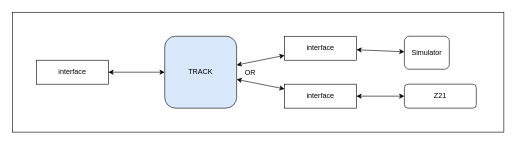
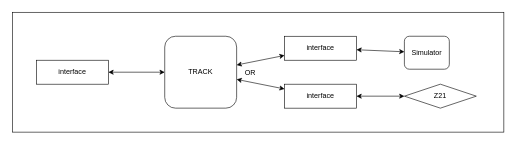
node "TRACK": fillcolor #dae8fc -> #ffffff
node "Z21": shape rounded rectangle -> diamond
